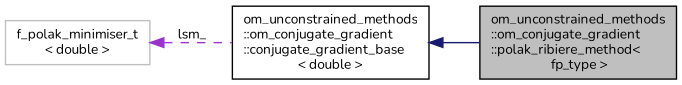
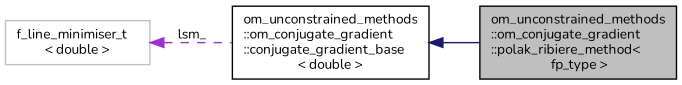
node "f_polak_minimiser_t < double >": label "f_polak_minimiser_t < double >" -> "f_line_minimiser_t < double >"
